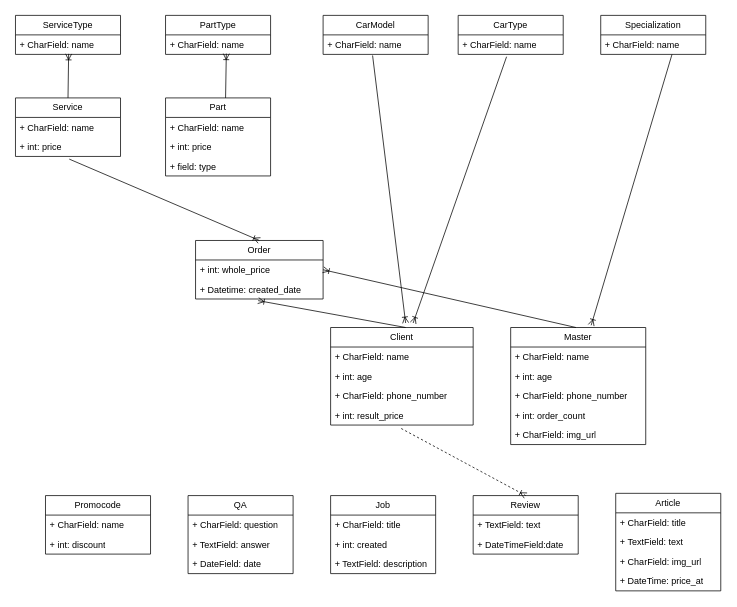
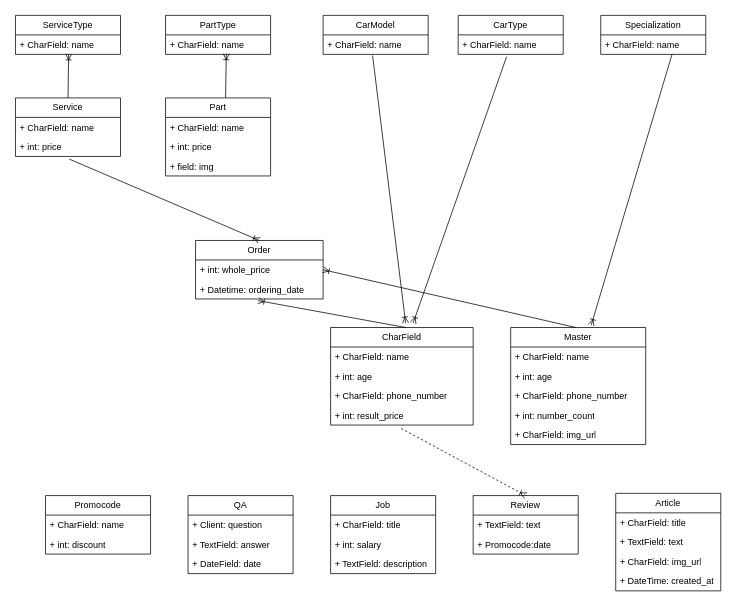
node "+ field: type": label "+ field: type" -> "+ field: img"
node "+ Datetime: created_date": label "+ Datetime: created_date" -> "+ Datetime: ordering_date"
node "Client": label "Client" -> "CharField"
node "+ int: order_count": label "+ int: order_count" -> "+ int: number_count"
node "+ CharField: question": label "+ CharField: question" -> "+ Client: question"
node "+ int: created": label "+ int: created" -> "+ int: salary"
node "+ DateTimeField:date": label "+ DateTimeField:date" -> "+ Promocode:date"
node "+ DateTime: price_at": label "+ DateTime: price_at" -> "+ DateTime: created_at"
